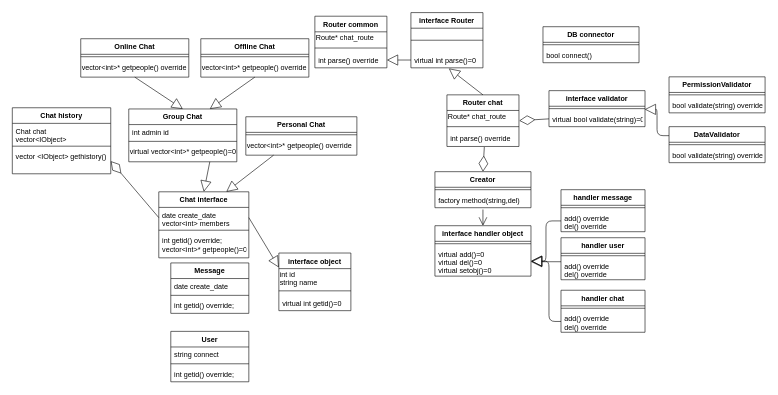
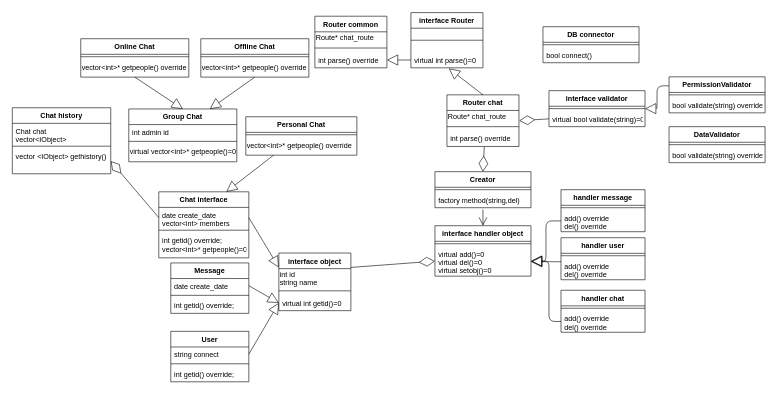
edge "PermissionValidator" -> "interface validator": added
edge "DataValidator" -> "virtual bool validate(string)=0": removed
edge "virtual vector<int>* getpeople()=0" -> "Chat interface": removed
edge "interface object" -> "virtual add()=0 virtual del()=0 virtual setobj()=0": added
edge "date create_date" -> "virtual int getid()=0": added
edge "string connect" -> "virtual int getid()=0": added
